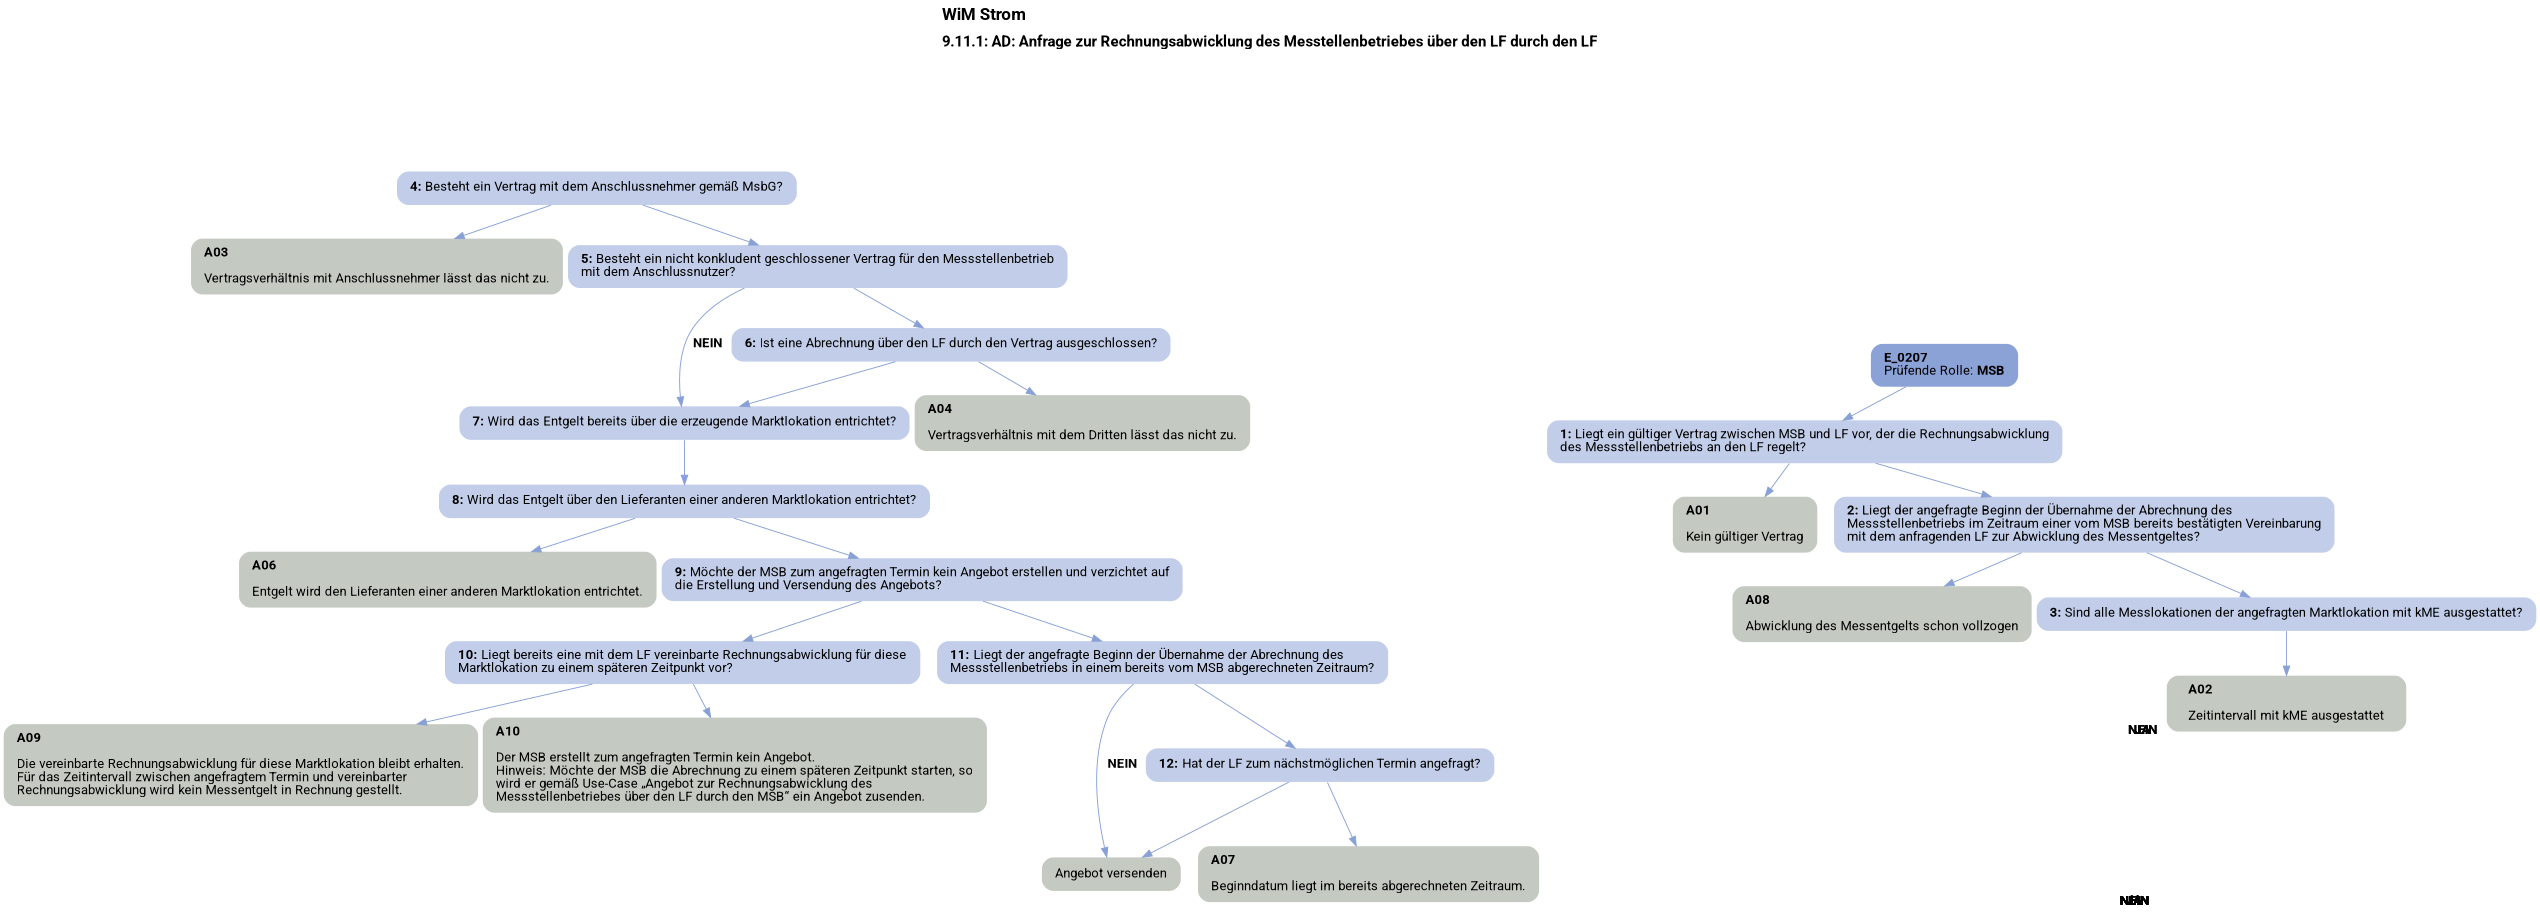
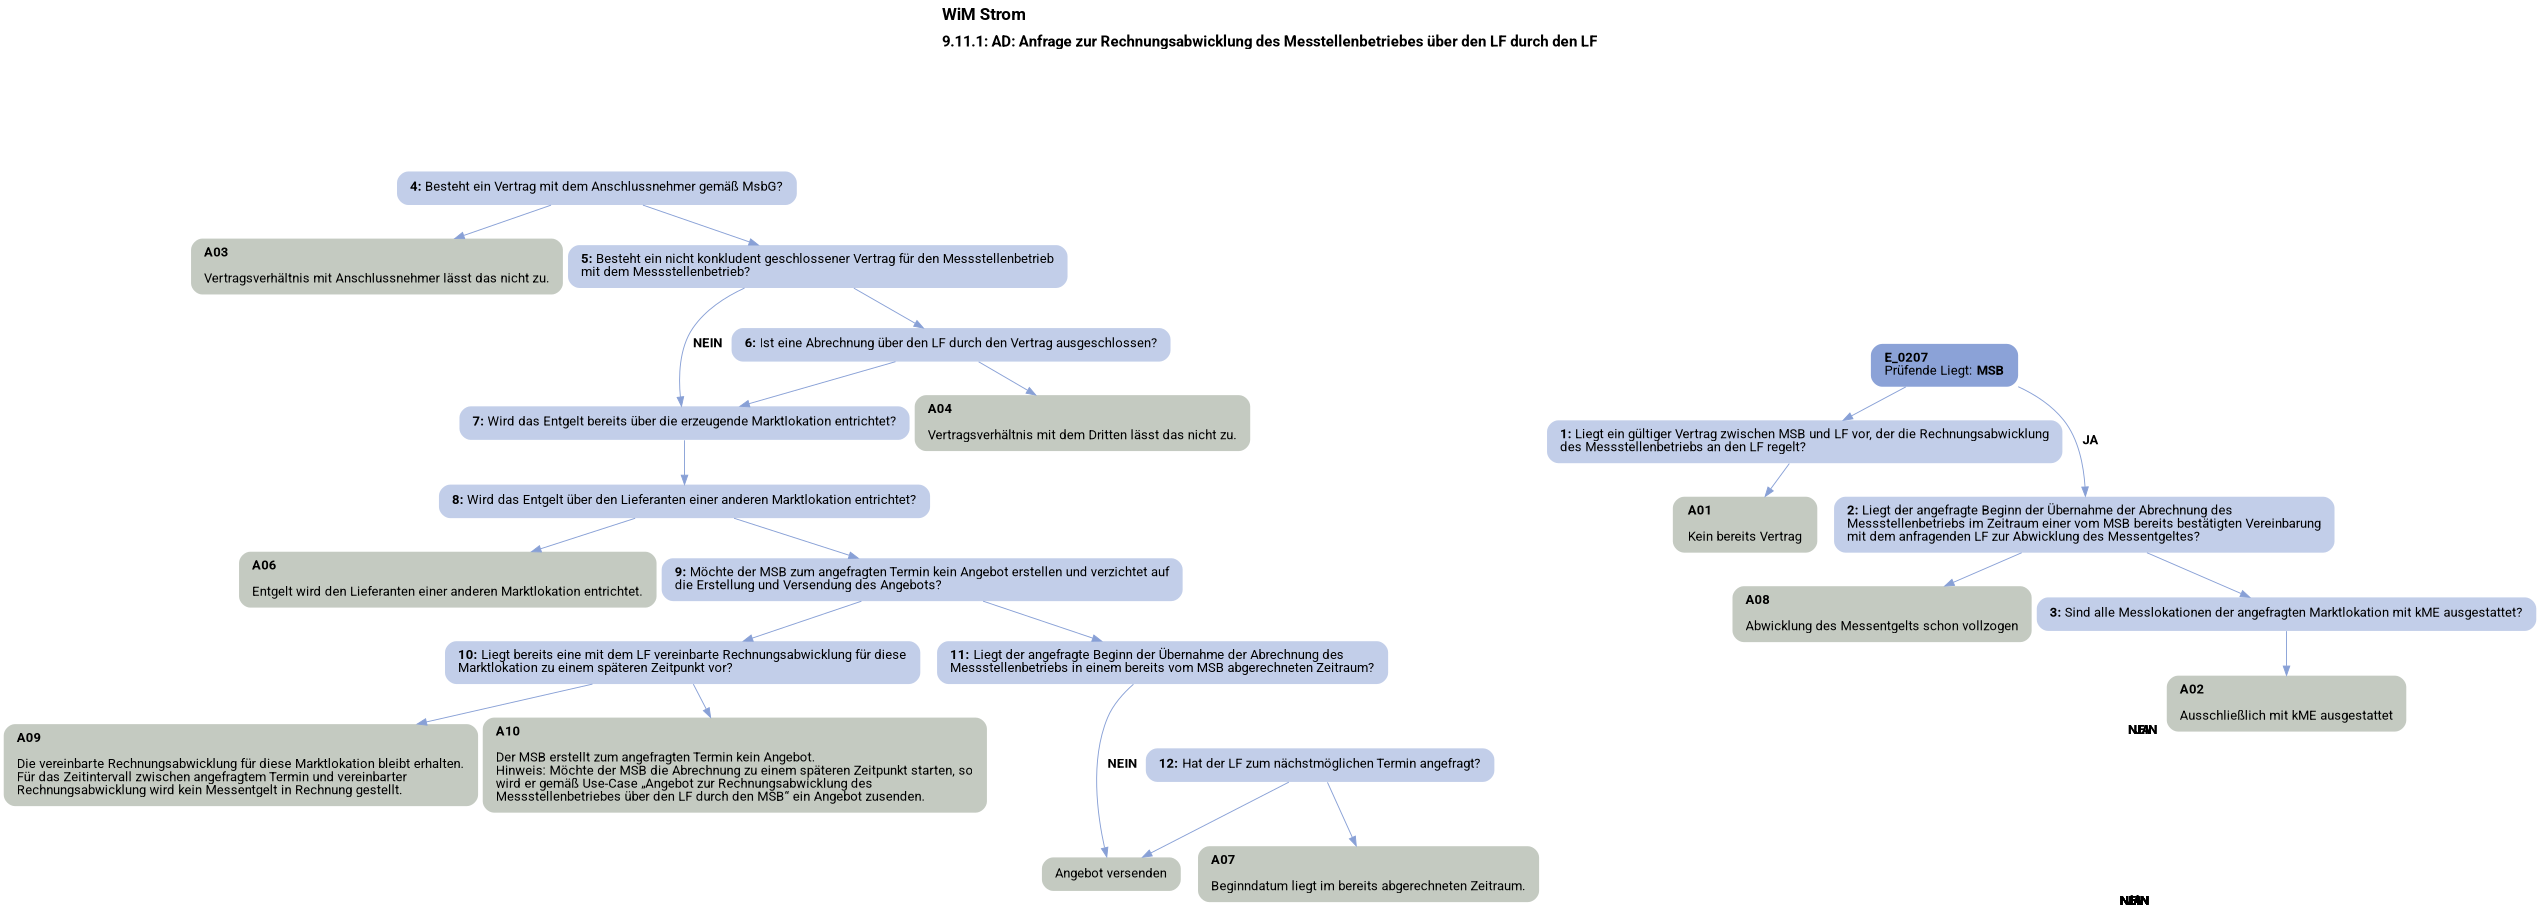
node "5:": text "mit dem Anschlussnutzer?" -> "mit dem Messstellenbetrieb?"
node "E_0207": text "Prüfende Rolle:" -> "Prüfende Liegt:"
edge "1:" -> "2:": now "E_0207" -> "2:"
node "A01": text "Kein gültiger Vertrag" -> "Kein bereits Vertrag"
edge "11:" -> "12:": removed
node "A02": text "Zeitintervall mit kME ausgestattet" -> "Ausschließlich mit kME ausgestattet"
